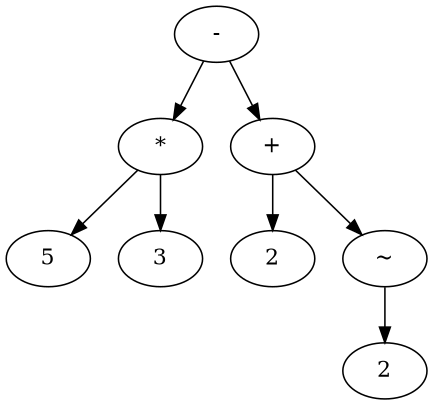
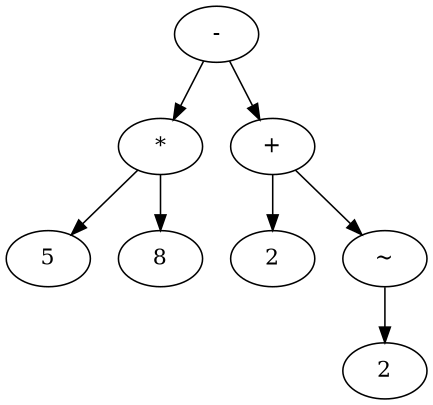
node "3": label "3" -> "8"
